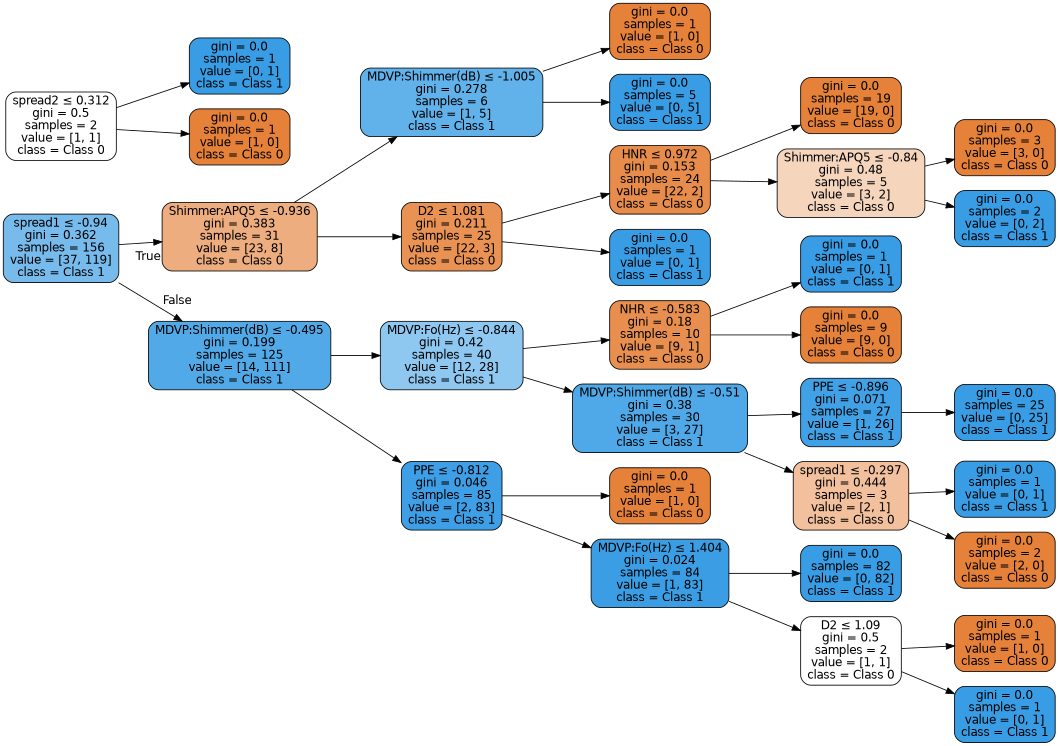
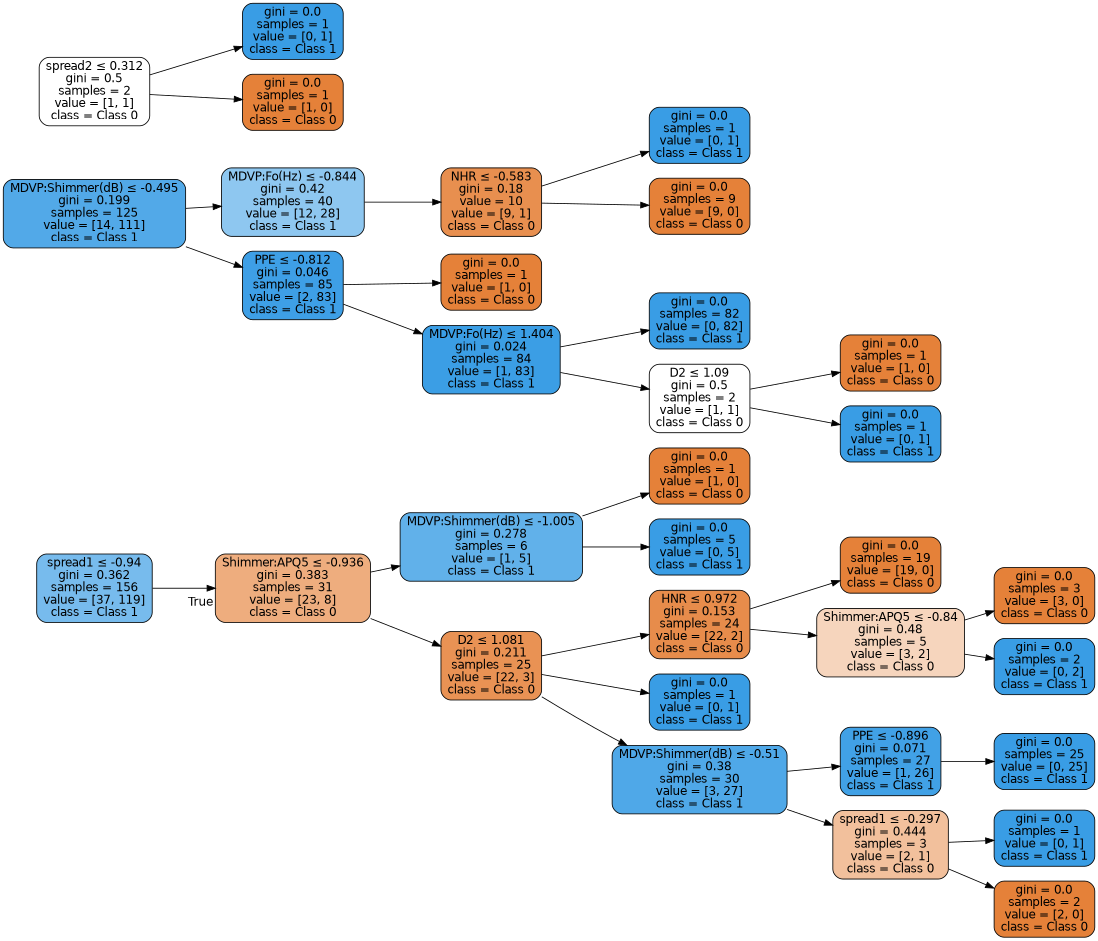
edge "spread1 ≤ -0.94" -> "MDVP:Shimmer(dB) ≤ -0.495": removed
node "NHR ≤ -0.583": text "samples = 10" -> "value = 10"
edge "MDVP:Fo(Hz) ≤ -0.844" -> "MDVP:Shimmer(dB) ≤ -0.51": now "D2 ≤ 1.081" -> "MDVP:Shimmer(dB) ≤ -0.51"
